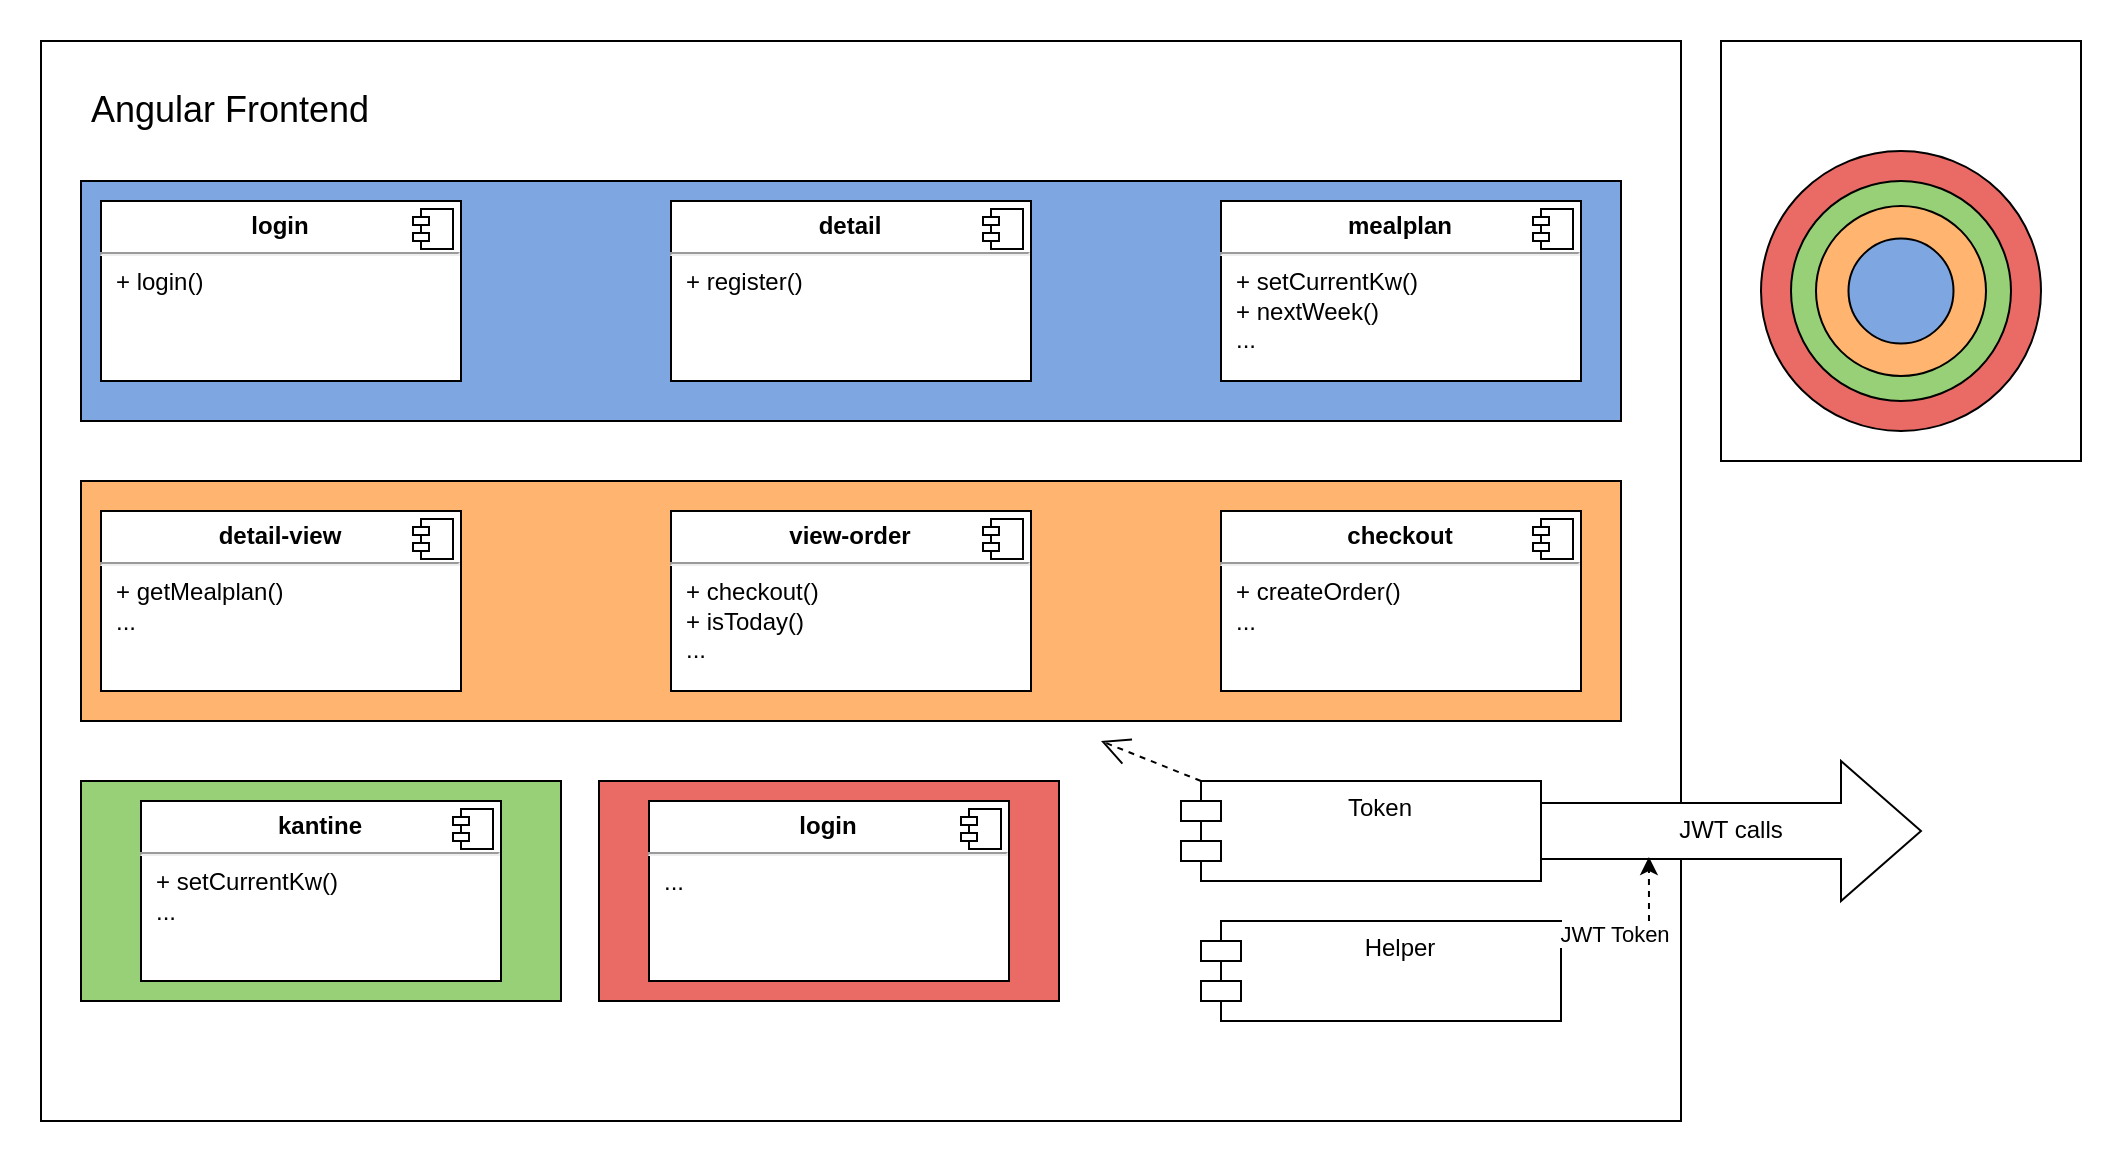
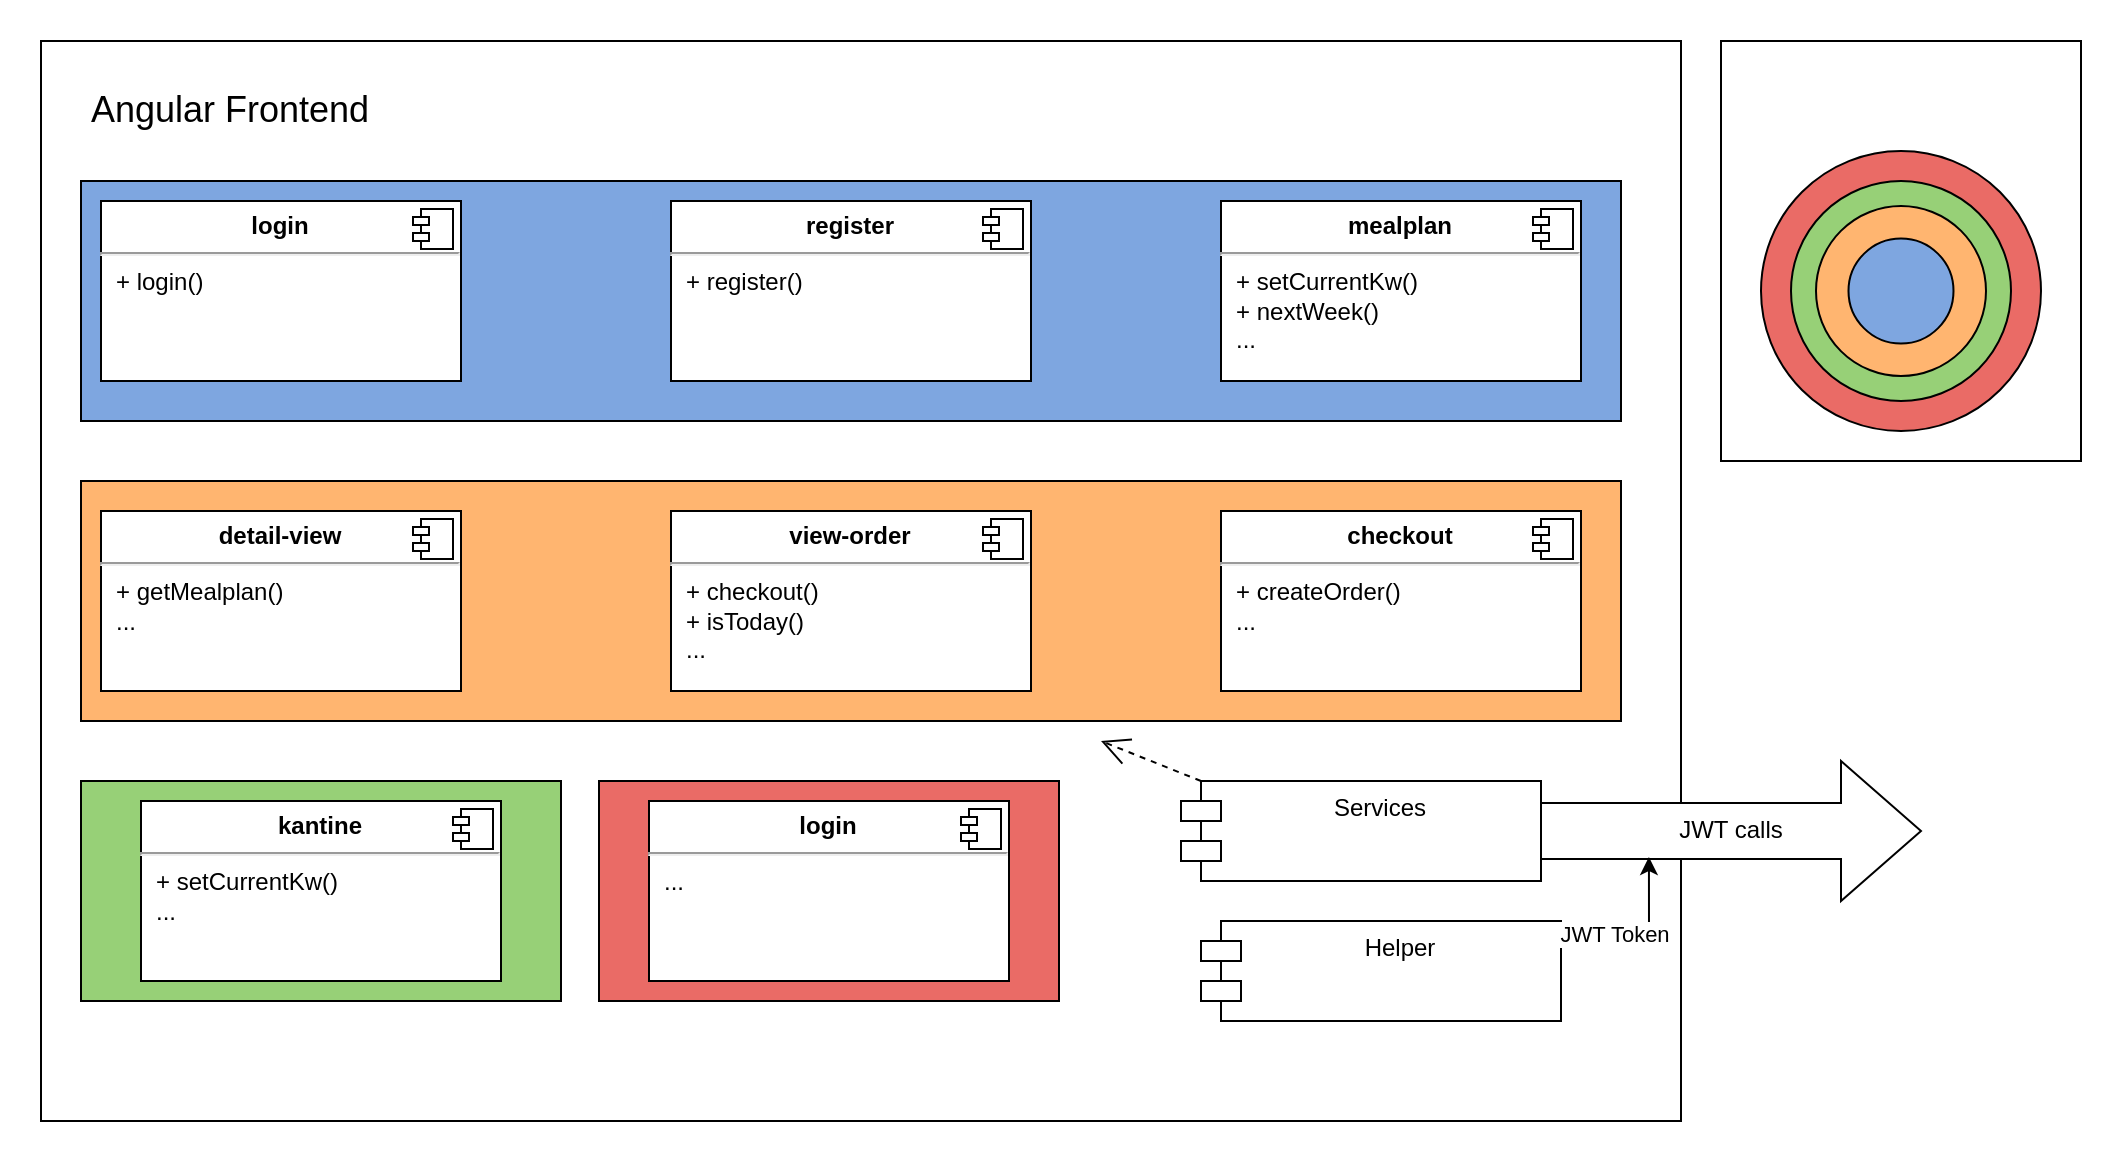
node "detail + register()": label "detail + register()" -> "register + register()"
node "Token": label "Token" -> "Services"
edge "Helper" -> "JWT calls": style dashed -> solid
